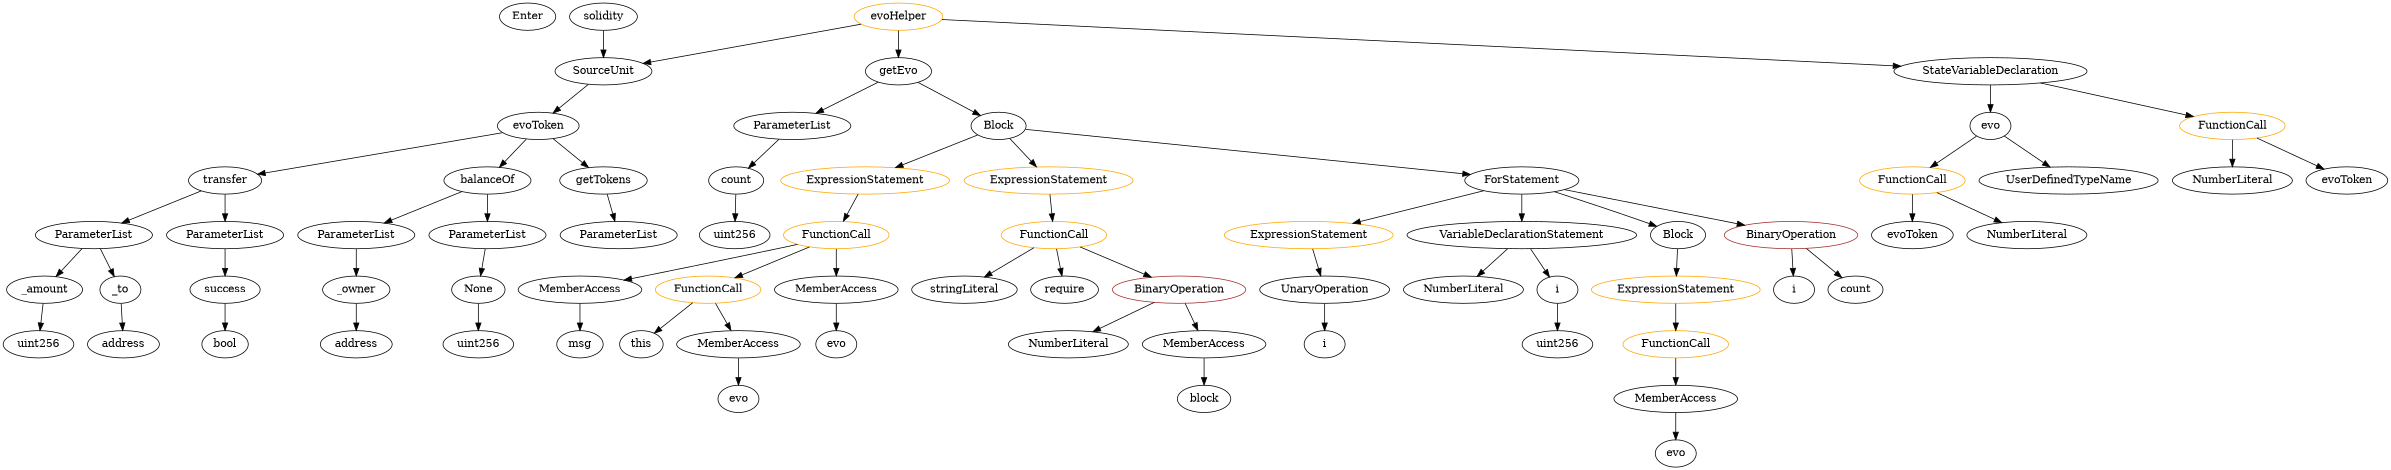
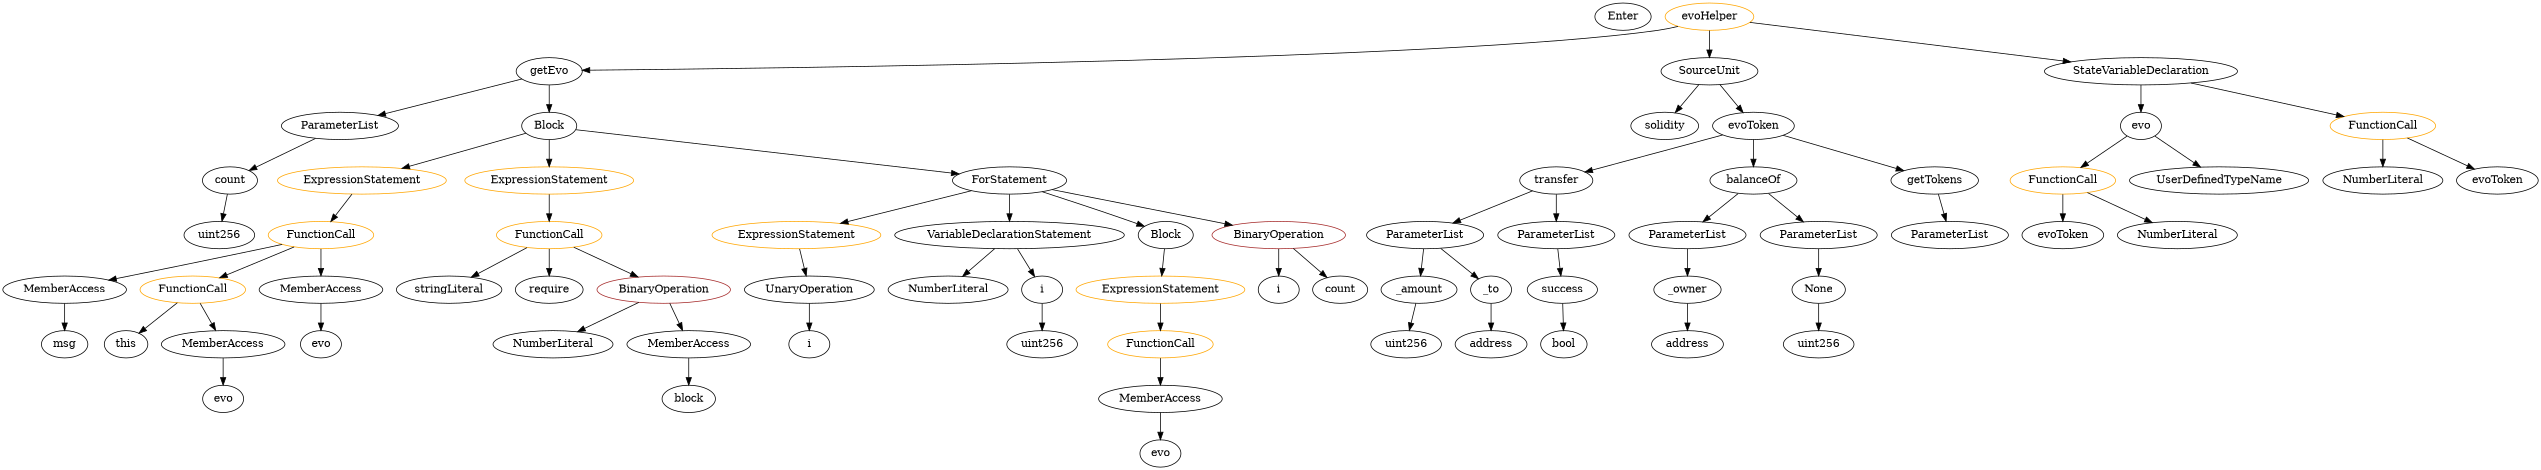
edge "solidity" -> "SourceUnit": reversed
